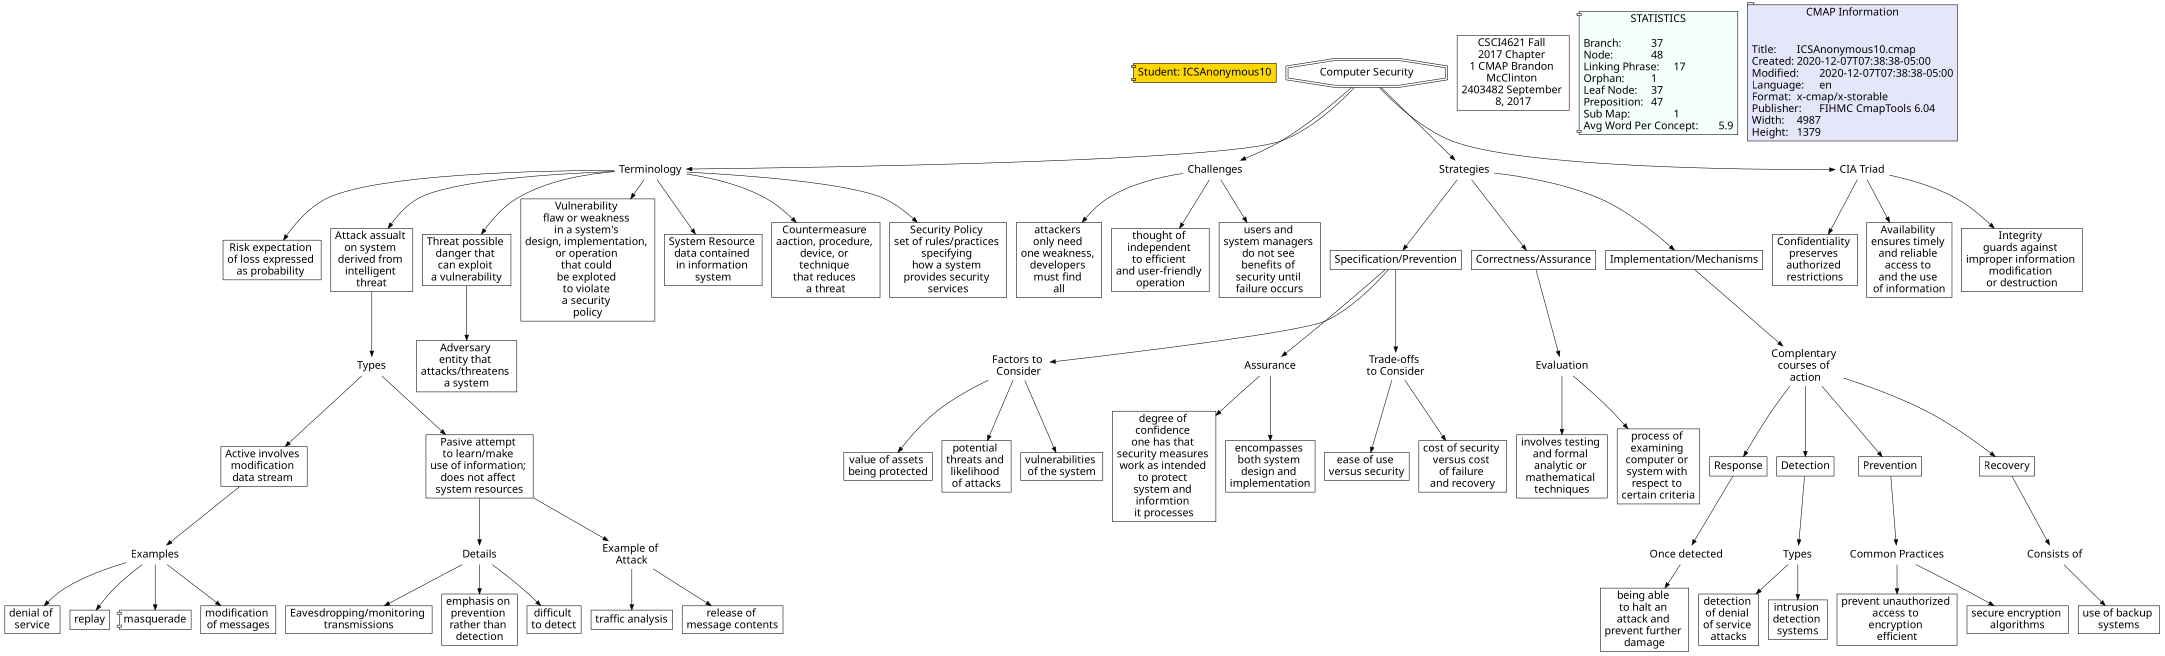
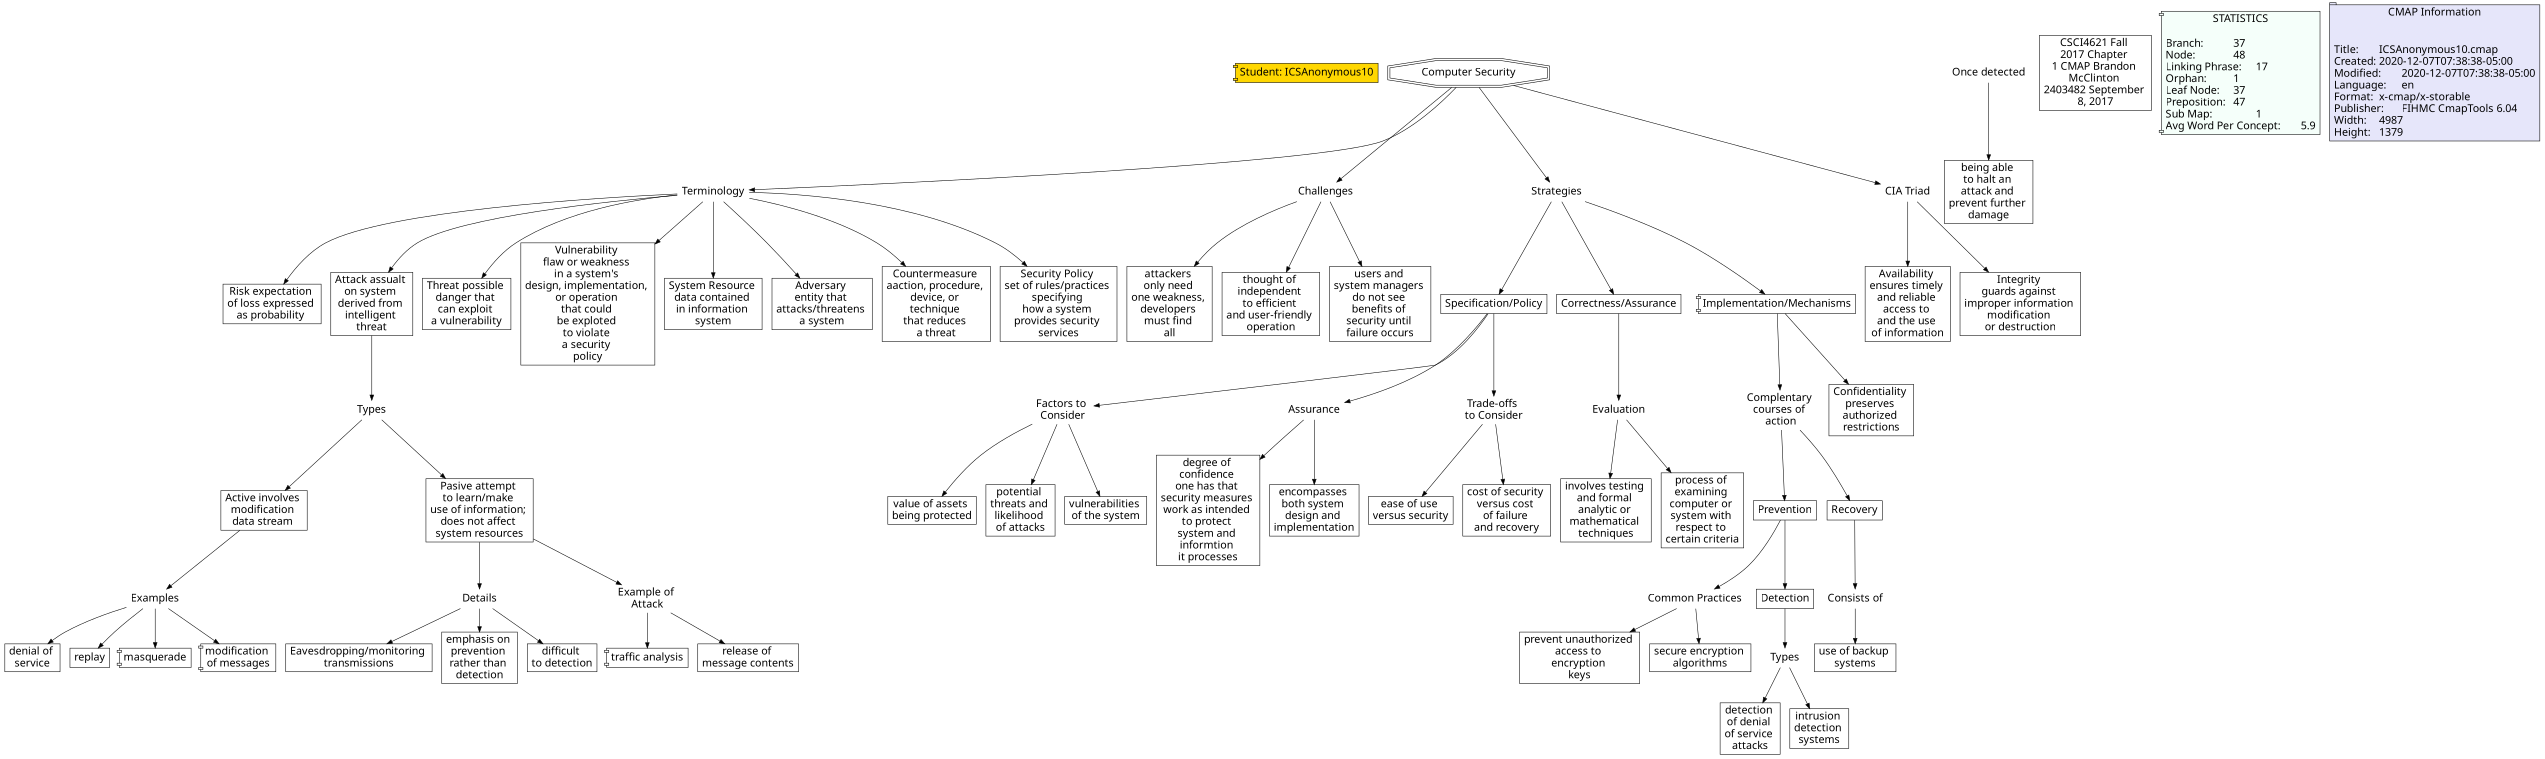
edge "CIA Triad" -> "Confidentiality preserves authorized restrictions": now "Implementation/Mechanisms" -> "Confidentiality preserves authorized restrictions"
node "Specification/Prevention": label "Specification/Prevention" -> "Specification/Policy"
node "Implementation/Mechanisms": shape box -> component
edge "Threat possible danger that can exploit a vulnerability" -> "Adversary entity that attacks/threatens a system": now "Terminology" -> "Adversary entity that attacks/threatens a system"
edge "Complentary courses of action" -> "Detection": now "Prevention" -> "Detection"
node "Response": removed
node "modification of messages": shape box -> component
node "difficult to detect": label "difficult to detect" -> "difficult to detection"
node "traffic analysis": shape box -> component
node "prevent unauthorized access to encryption efficient": label "prevent unauthorized access to encryption efficient" -> "prevent unauthorized access to encryption keys"
